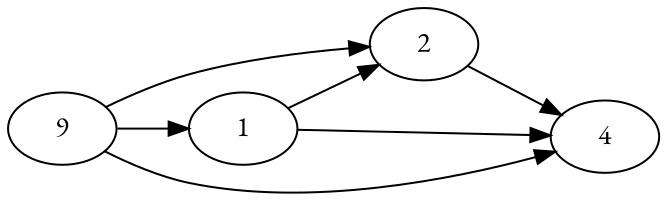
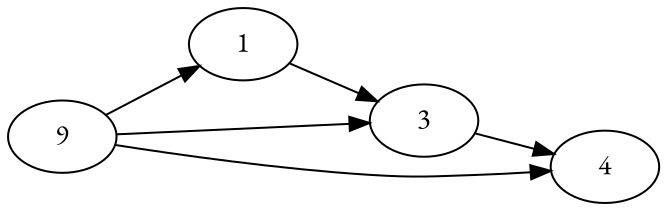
node "2": label "2" -> "3"
edge "1" -> "4": removed
